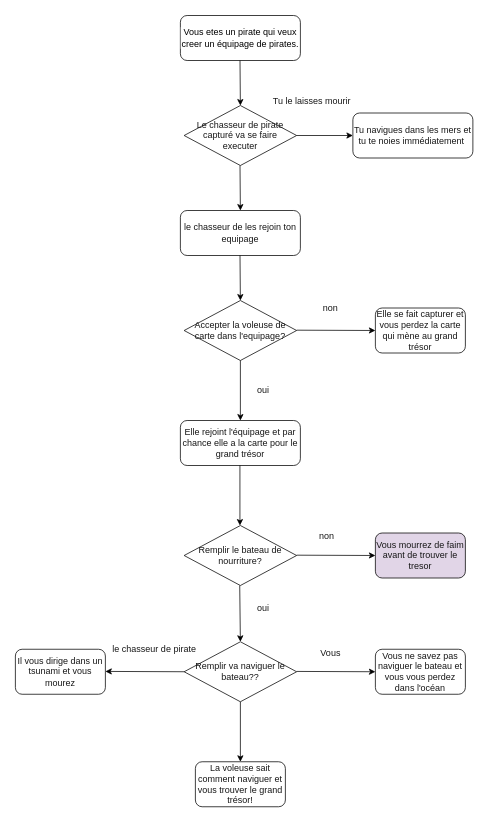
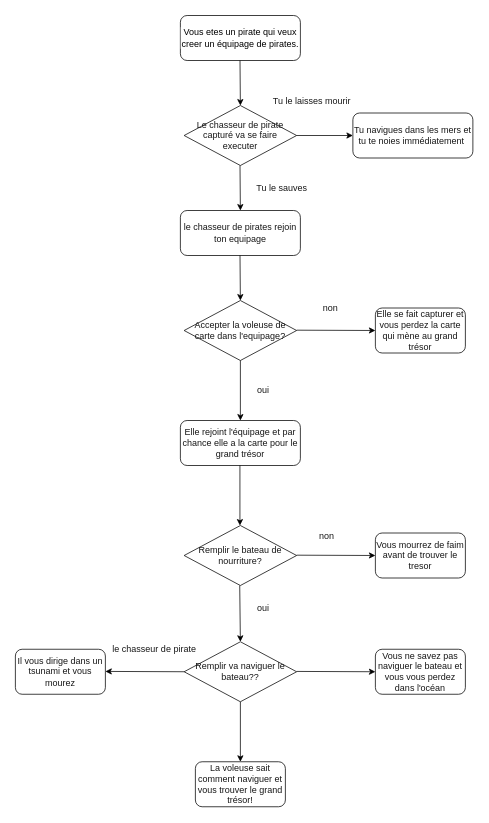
node "Tu le sauves": added
node "le chasseur de les rejoin ton equipage": label "le chasseur de les rejoin ton equipage" -> "le chasseur de pirates rejoin ton equipage"
node "Vous mourrez de faim avant de trouver le tresor": fillcolor #e1d5e7 -> #ffffff
node "Vous": removed
